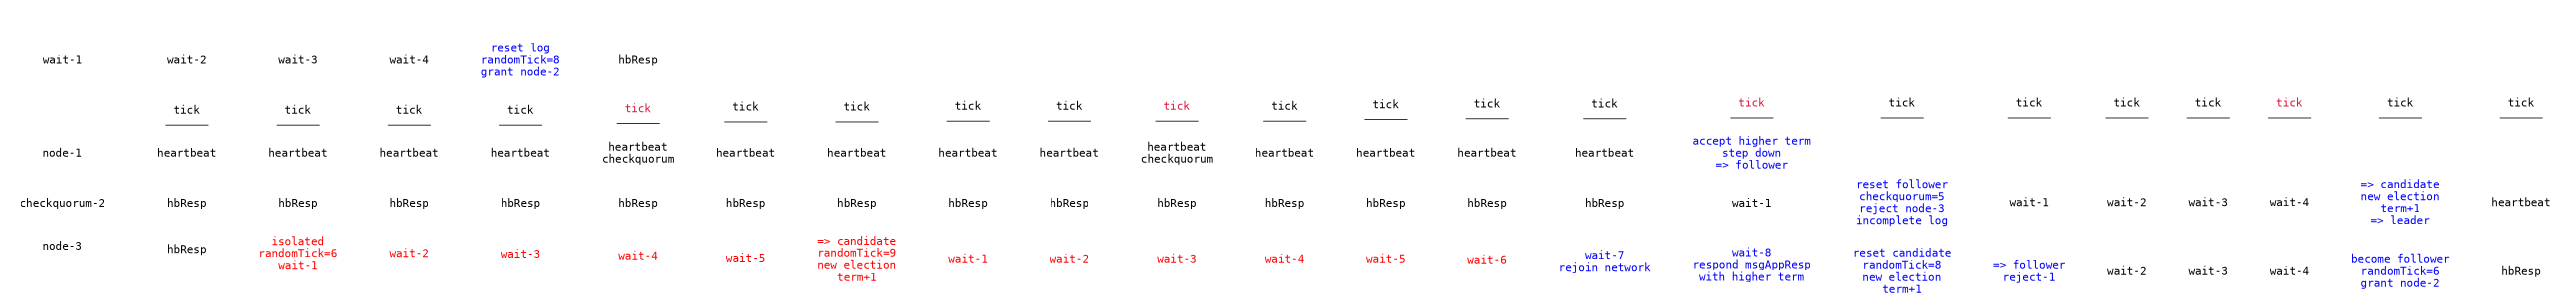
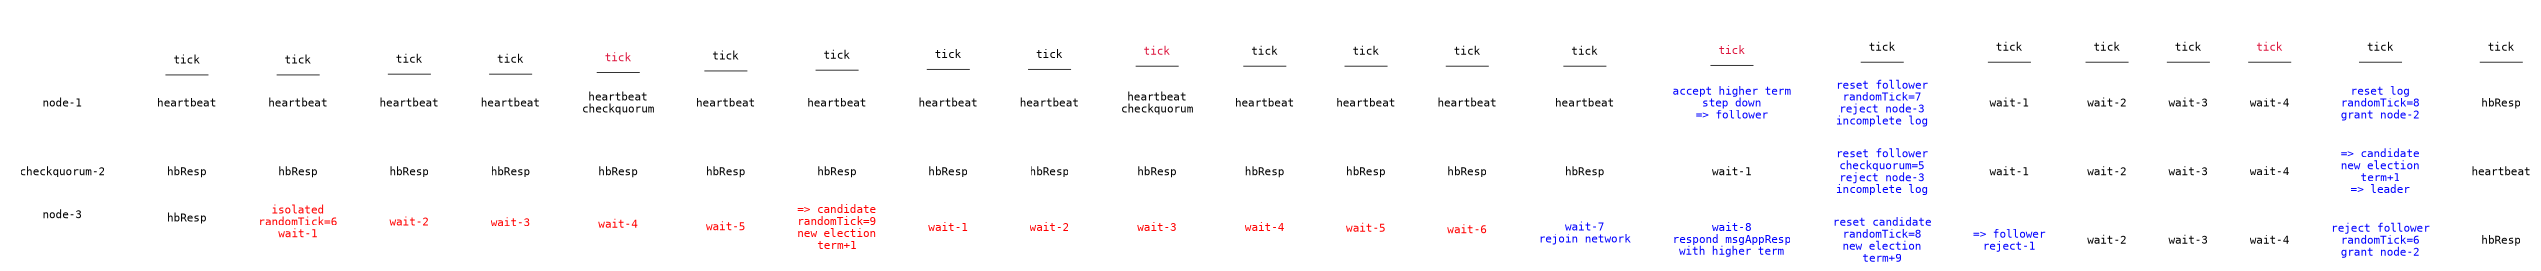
node "reset follower randomTick=7 reject node-3 incomplete log": added
node "reset candidate randomTick=8 new election term+1": label "reset candidate randomTick=8 new election term+1" -> "reset candidate randomTick=8 new election term+9"
node "become follower randomTick=6 grant node-2": label "become follower randomTick=6 grant node-2" -> "reject follower randomTick=6 grant node-2"
